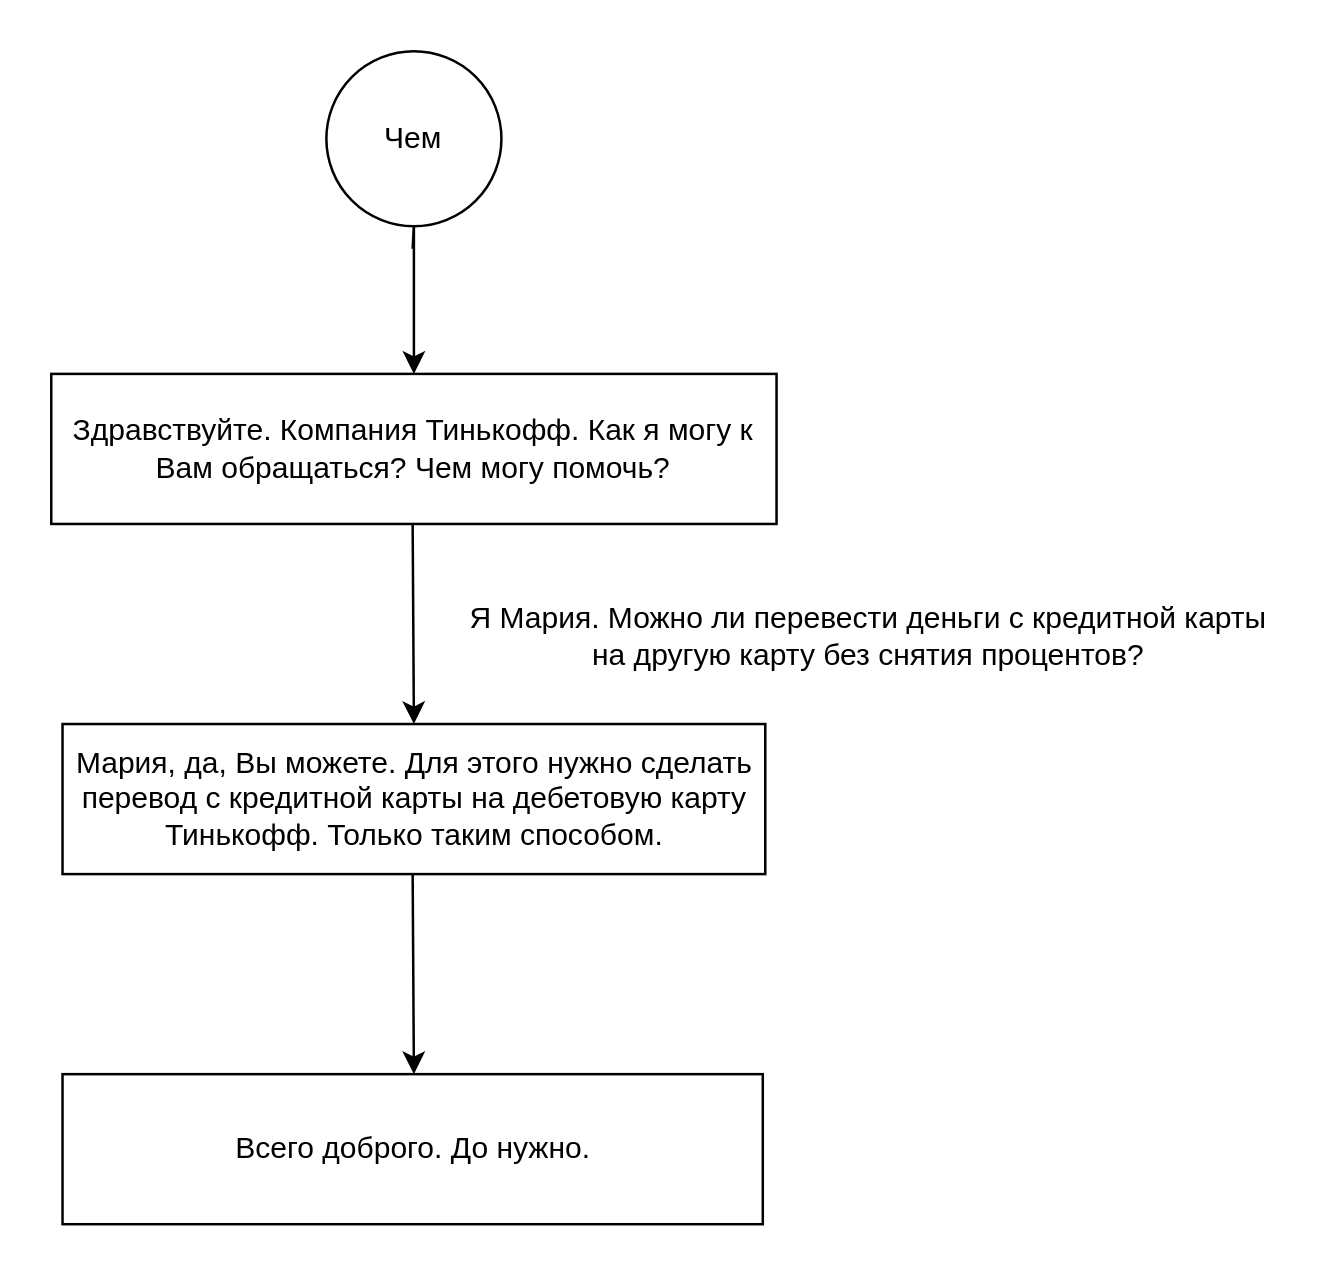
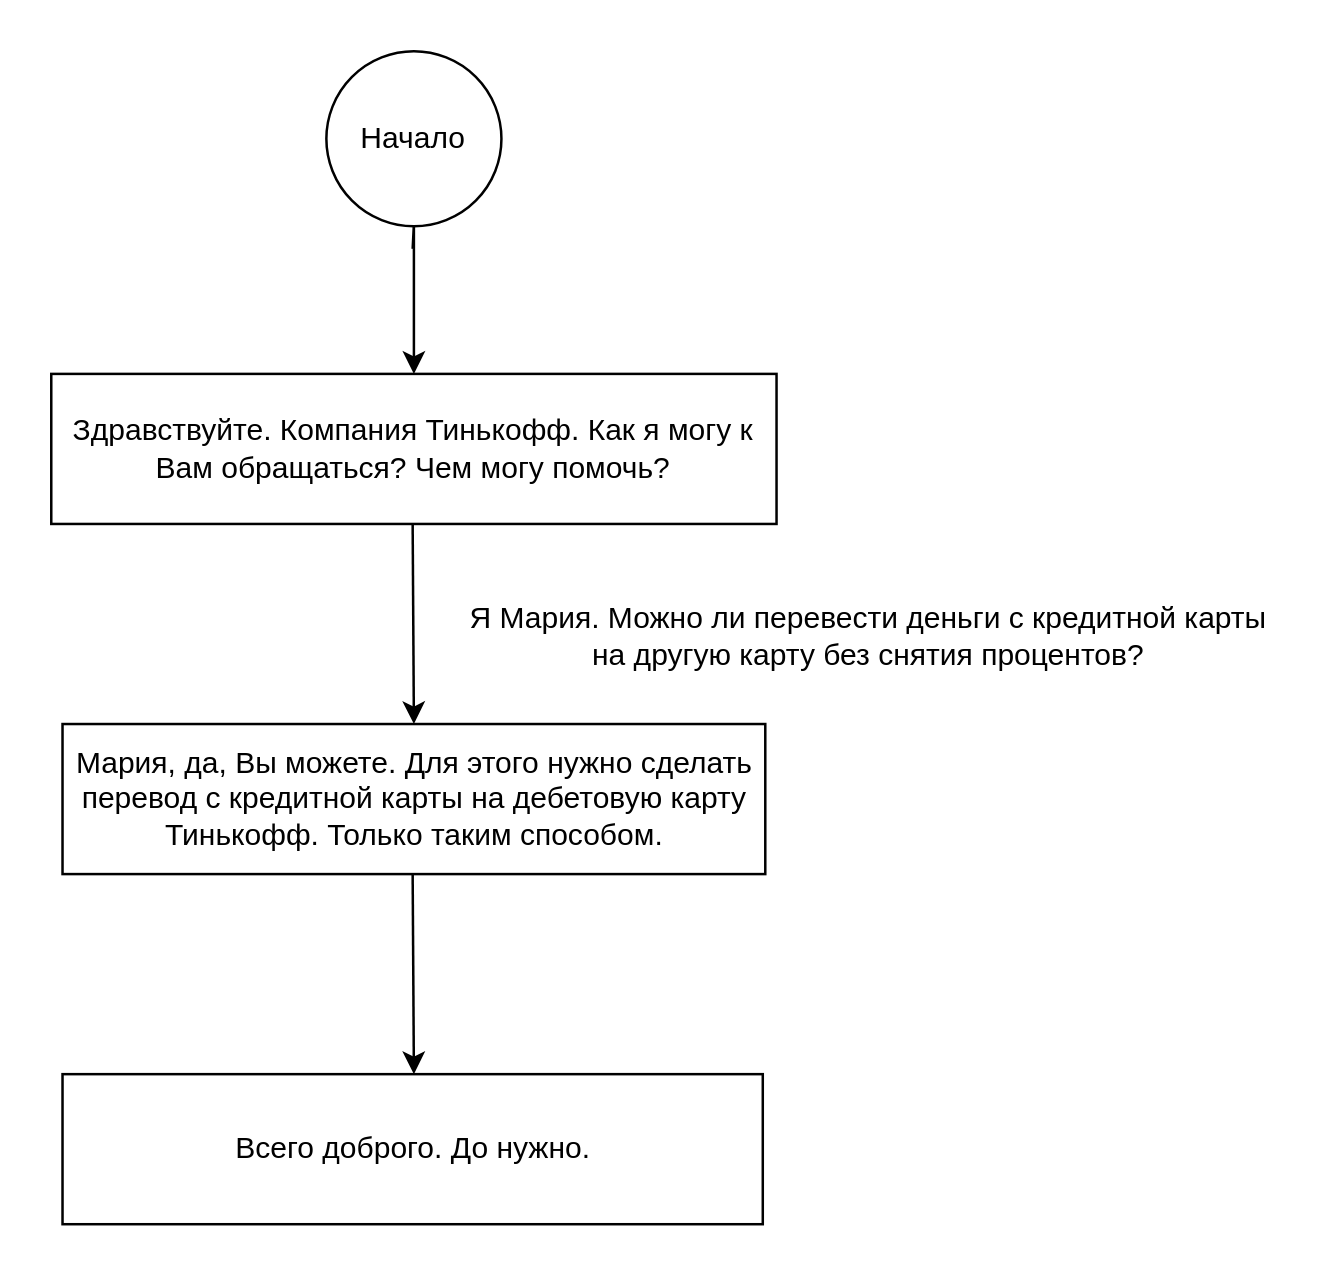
node "Чем": label "Чем" -> "Начало"
